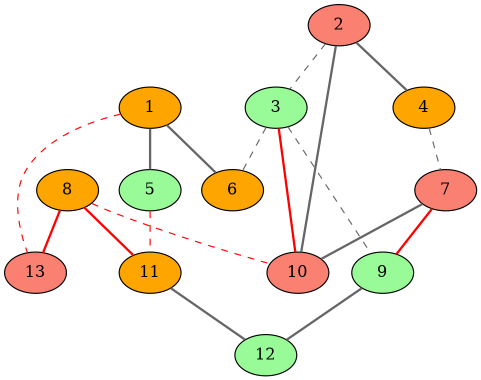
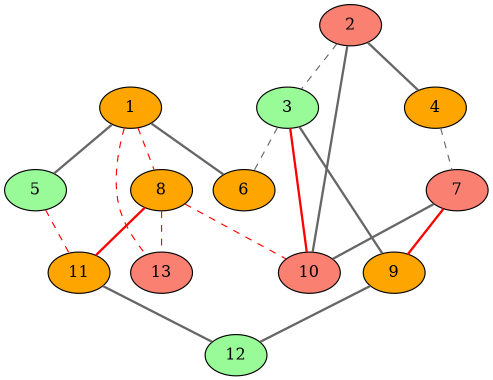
edge "1" -- "8": added
edge "3" -- "9": style dashed -> bold
edge "8" -- "13": style bold -> dashed
node "9": fillcolor palegreen -> orange
